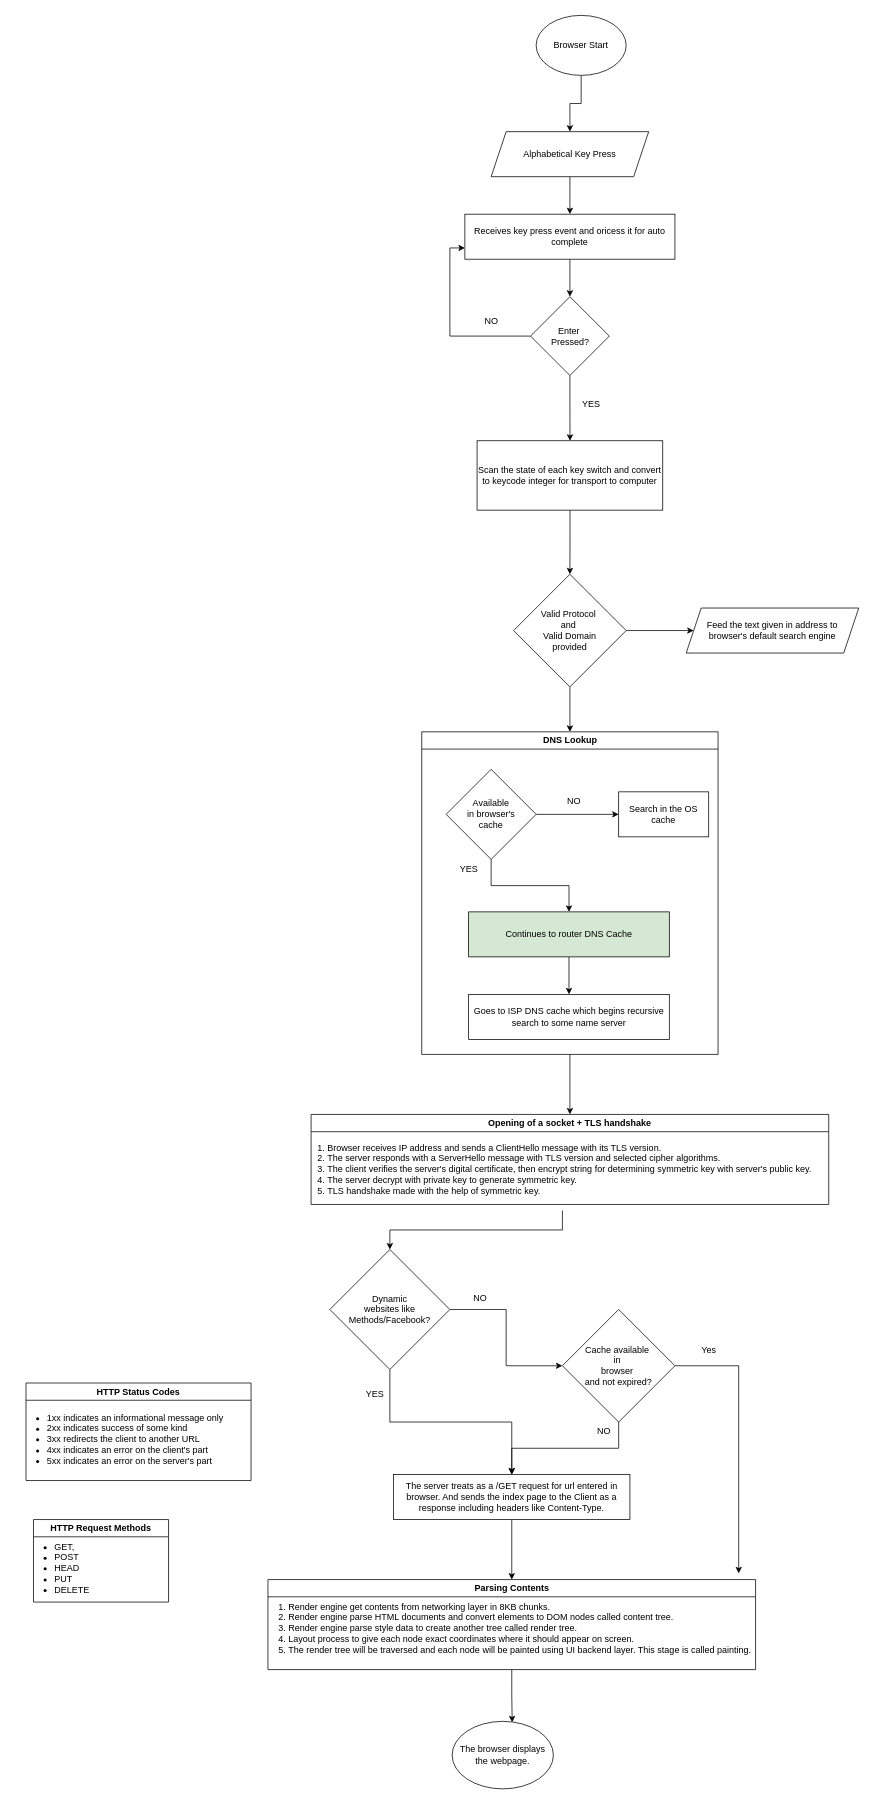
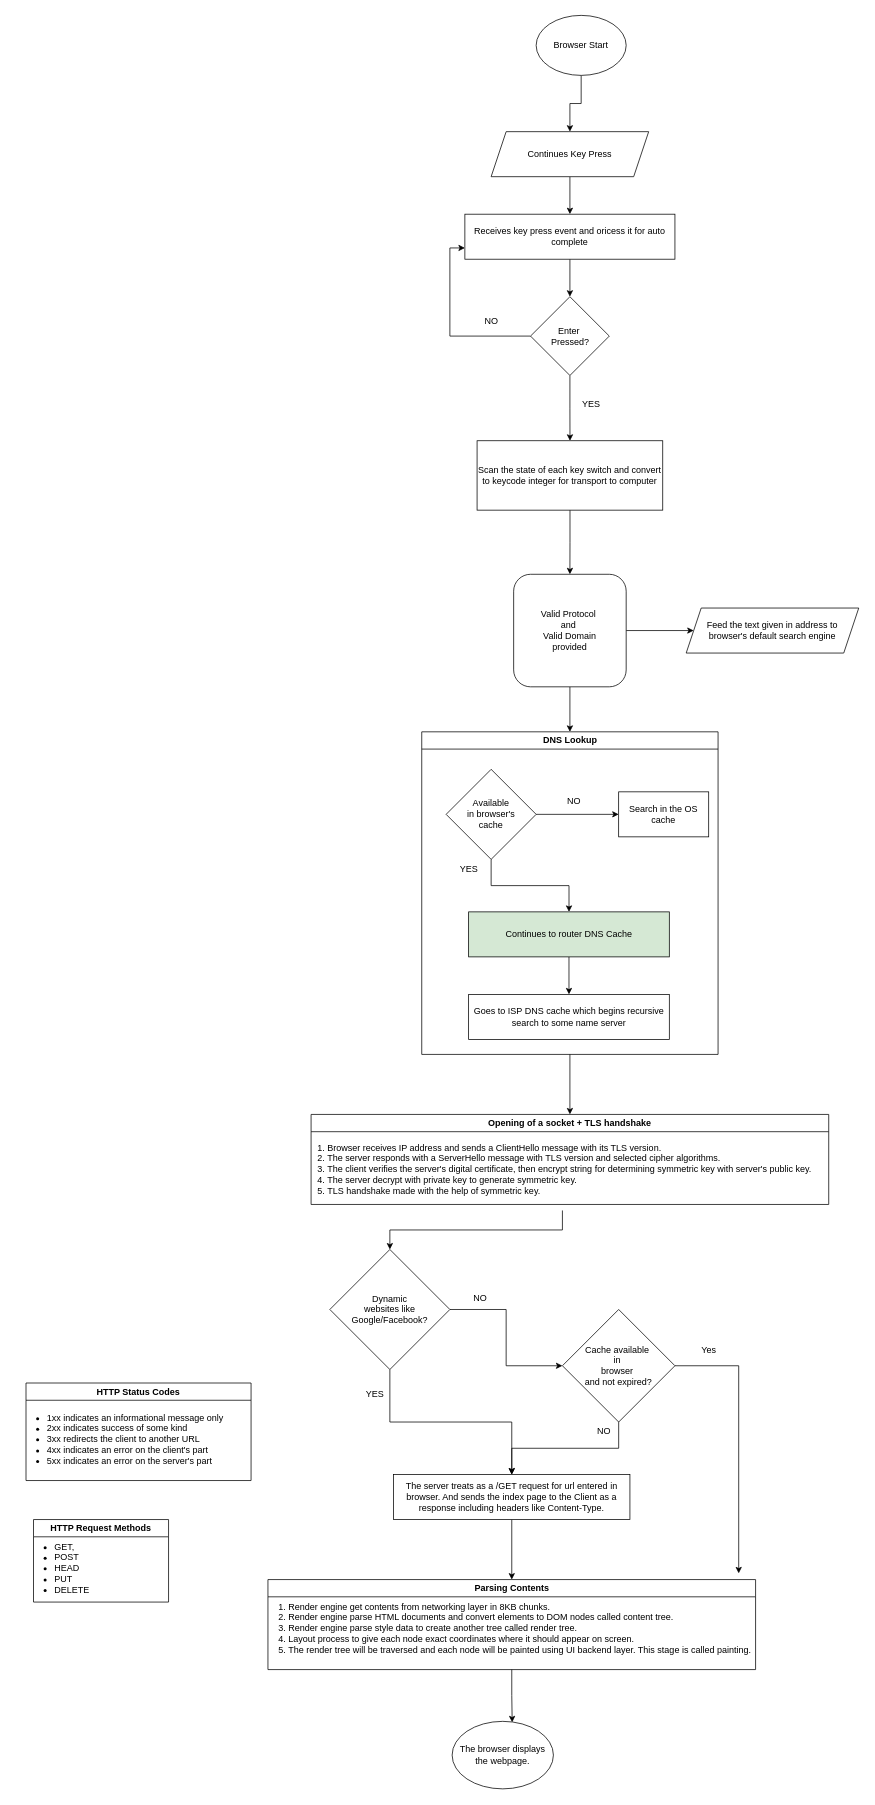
node "Alphabetical Key Press": label "Alphabetical Key Press" -> "Continues Key Press"
node "Valid Protocol and Valid Domain provided": shape diamond -> rounded rectangle
node "Dynamic websites like Methods/Facebook?": label "Dynamic websites like Methods/Facebook?" -> "Dynamic websites like Google/Facebook?"
